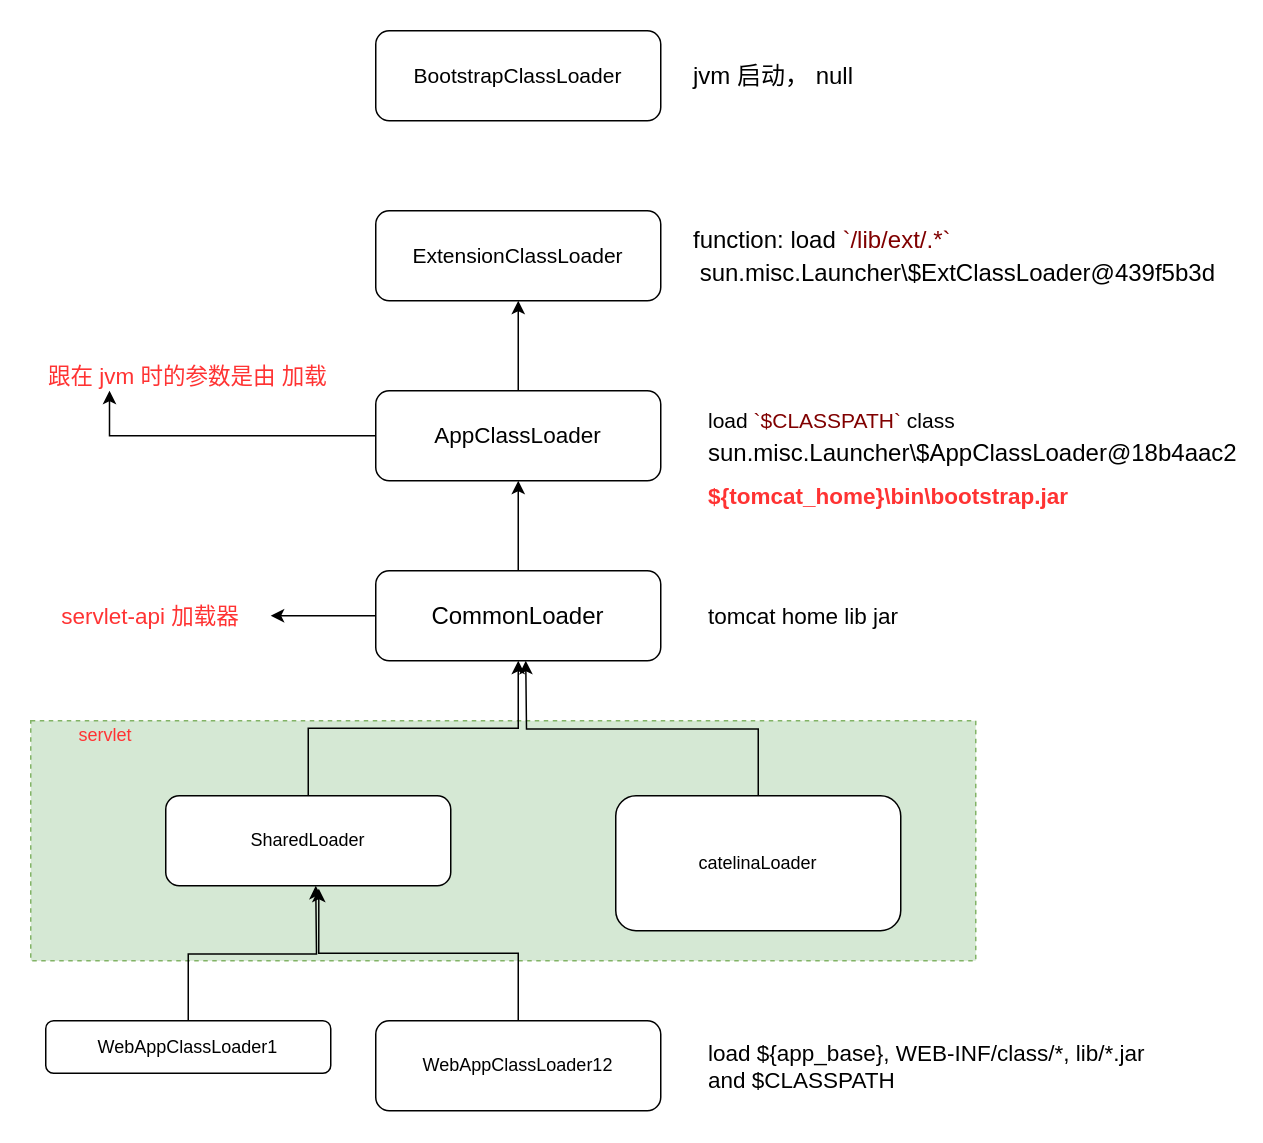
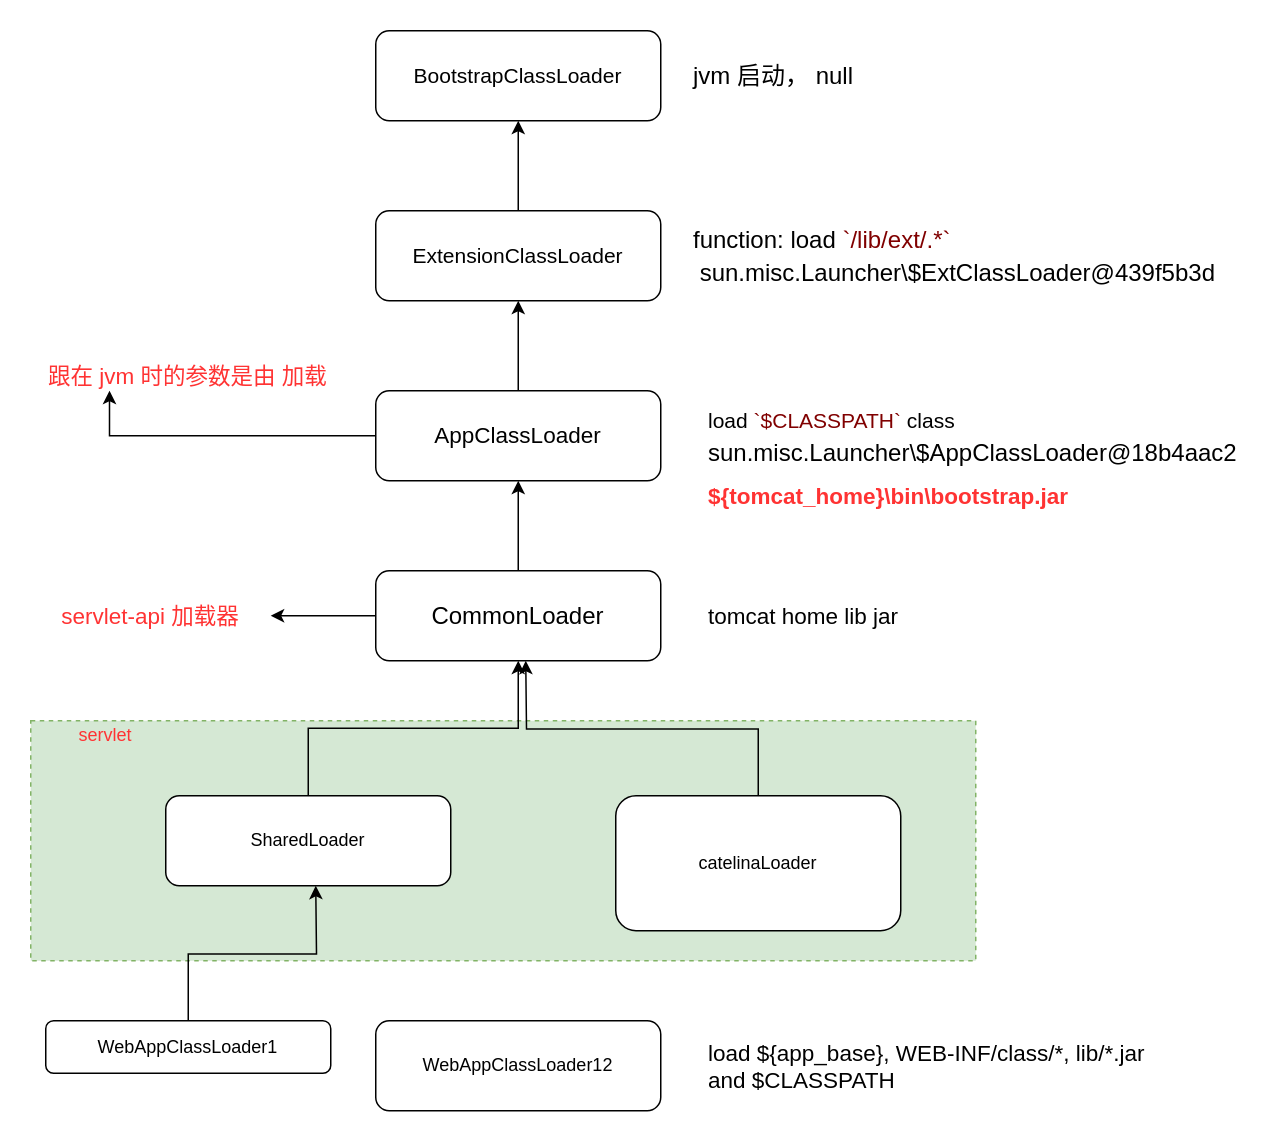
edge "ExtensionClassLoader" -> "BootstrapClassLoader": added
edge "WebAppClassLoader12" -> "SharedLoader": removed
